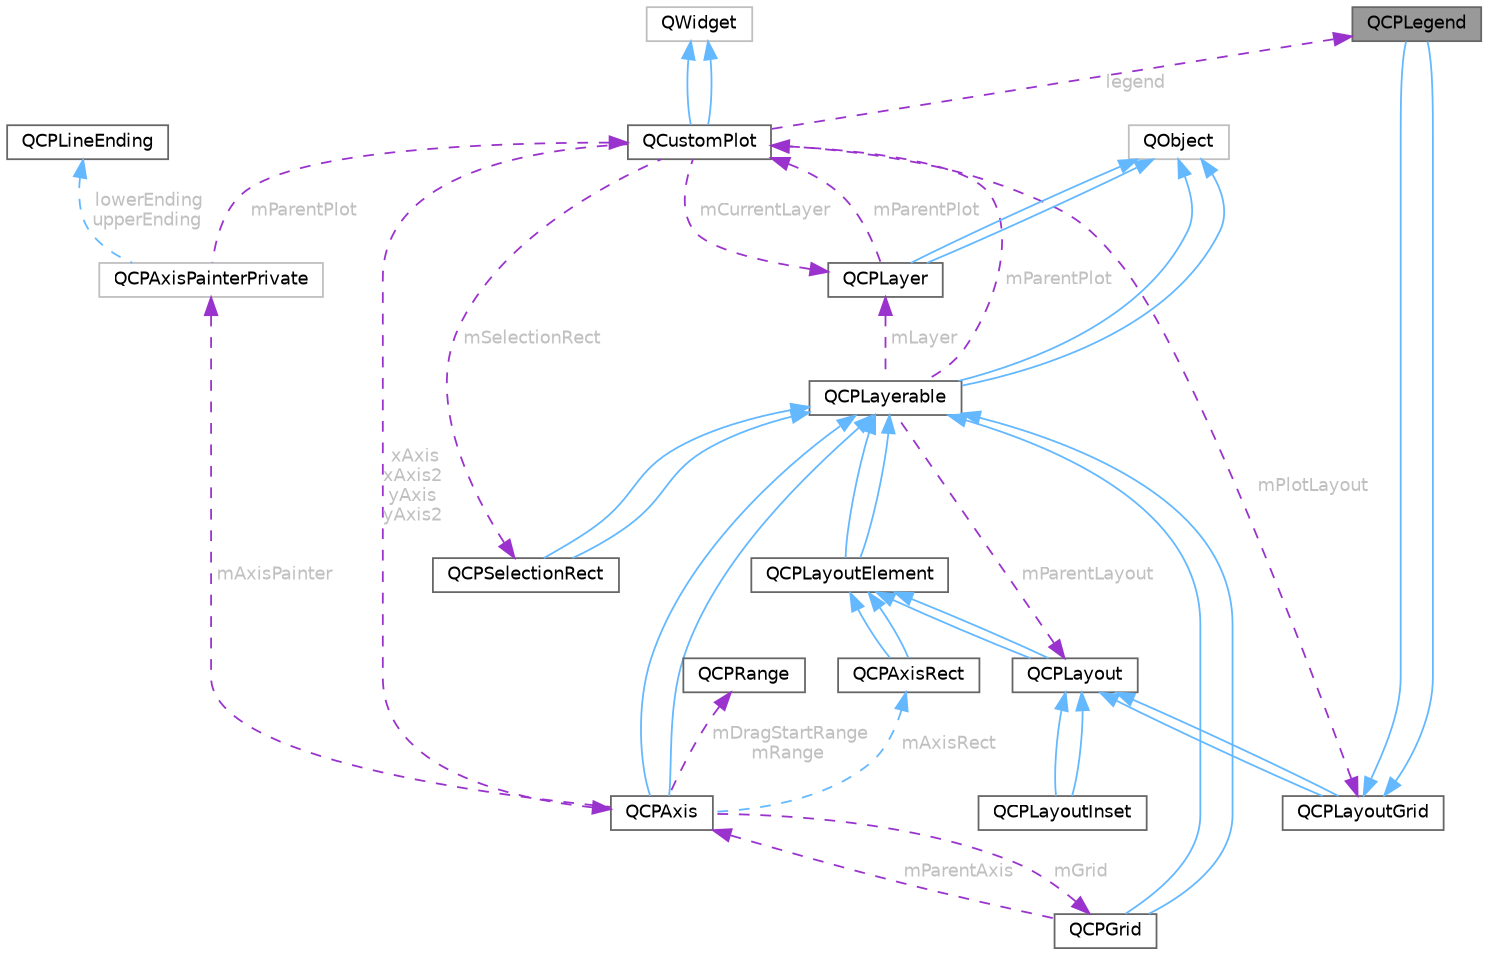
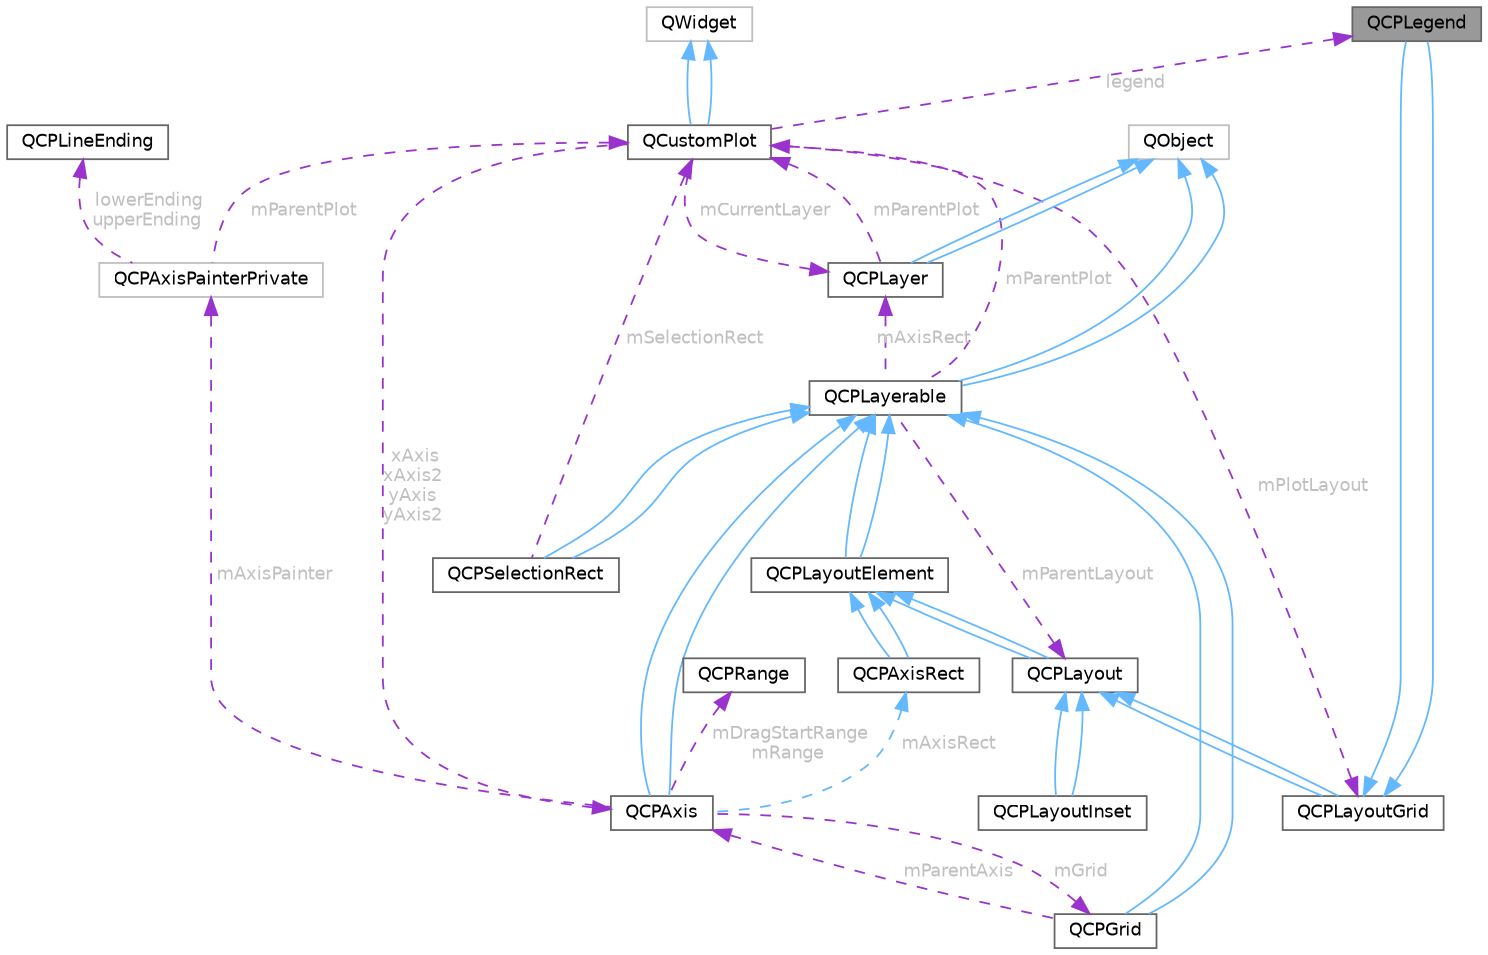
edge "QCPAxisPainterPrivate" -> "QCPLineEnding": color steelblue1 -> darkorchid3
edge "QCustomPlot" -> "QCPSelectionRect": reversed
edge "QCPLayerable" -> "QCPLayer": label " mLayer" -> " mAxisRect"
